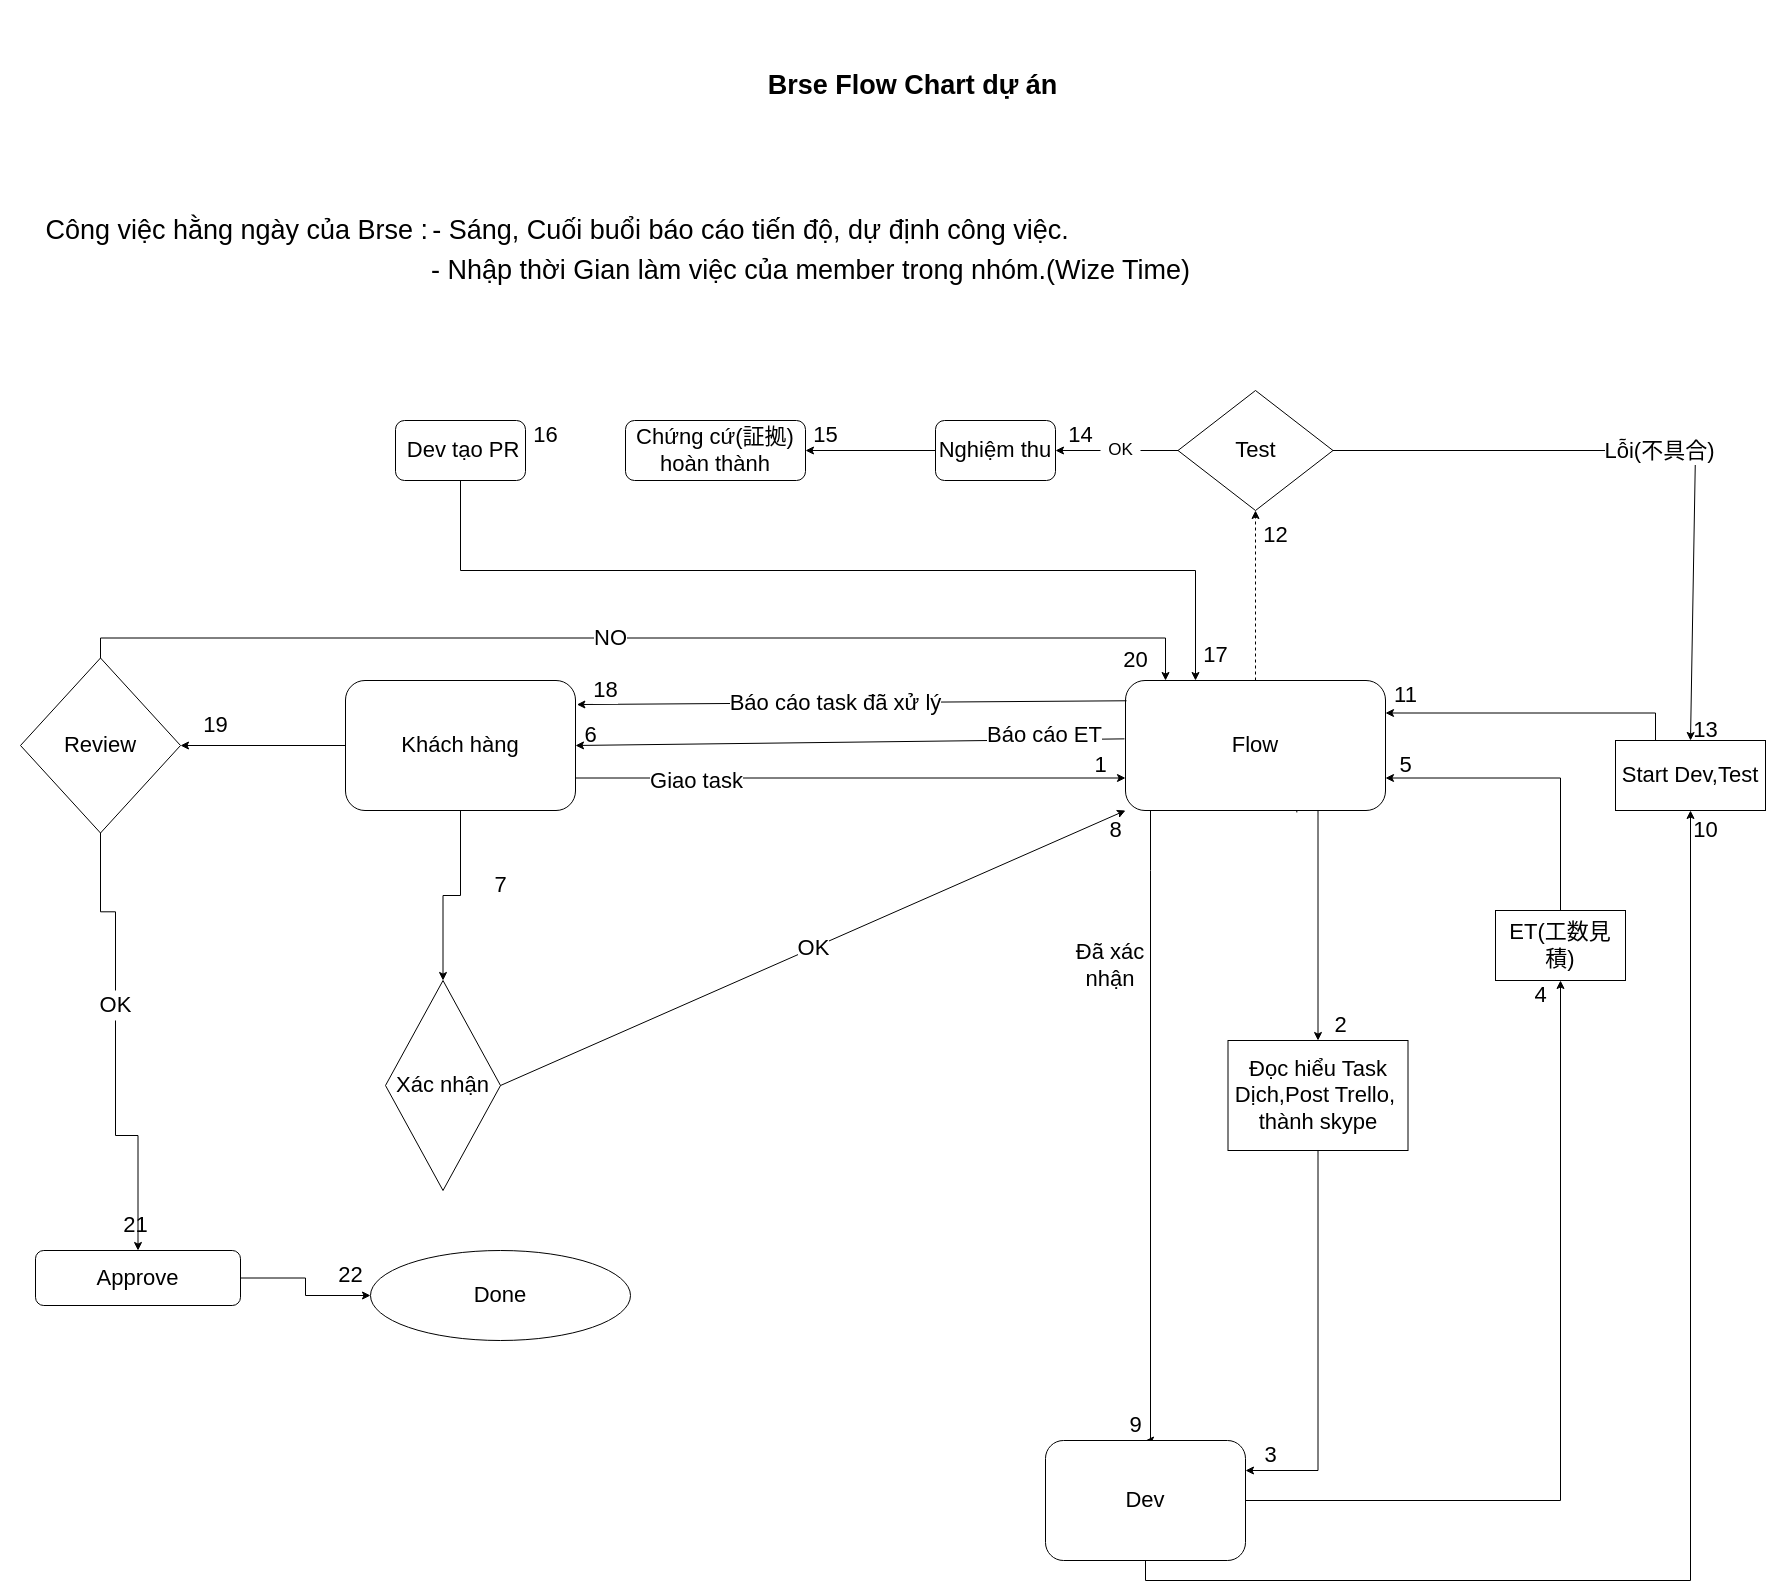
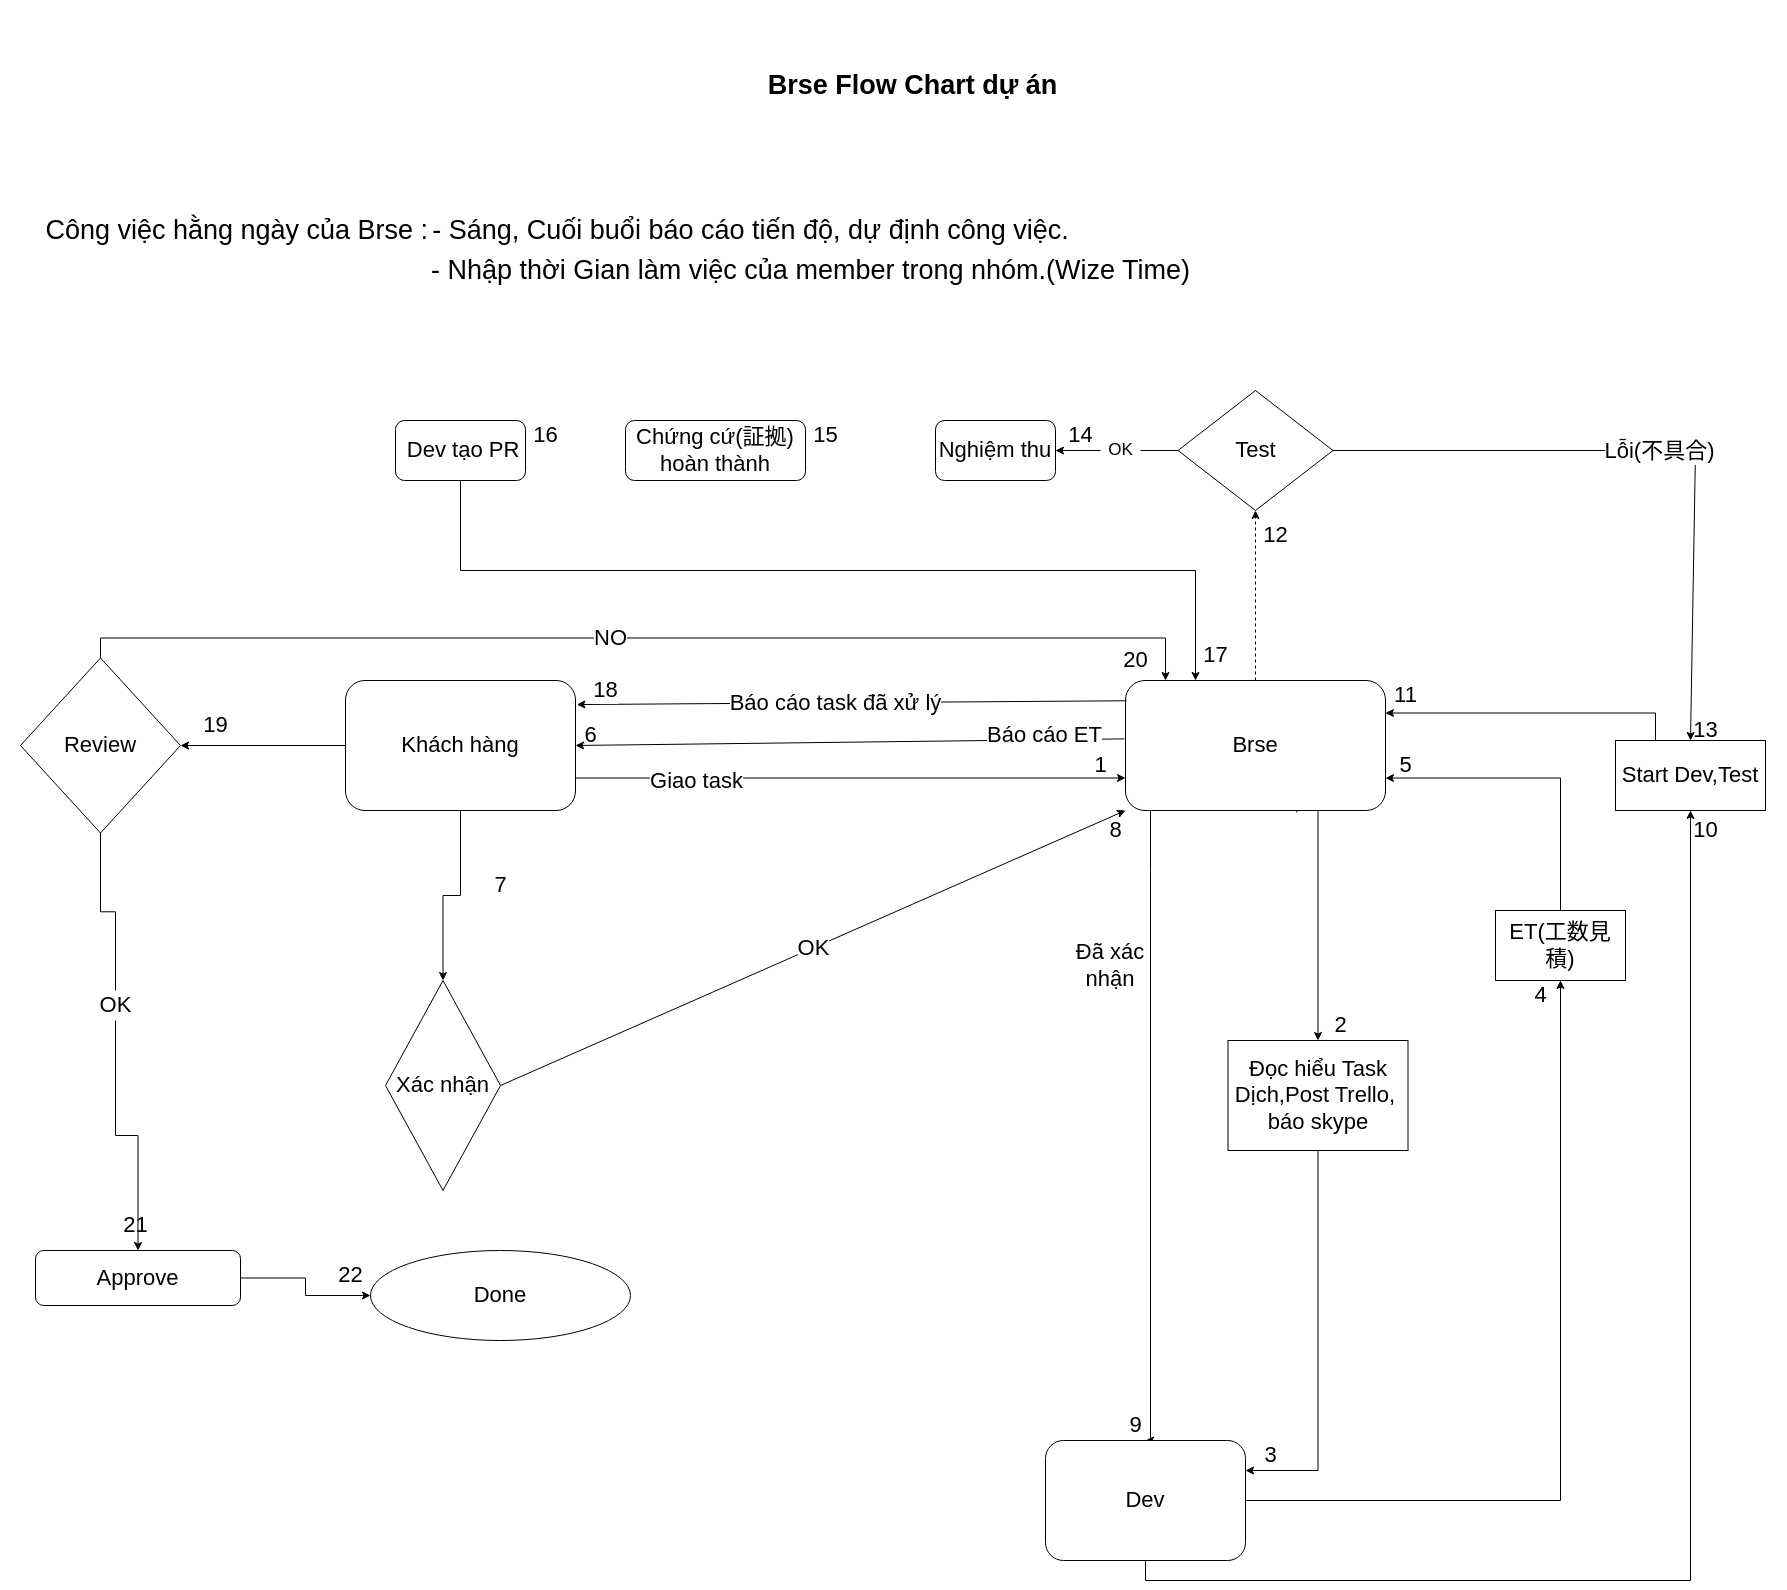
edge "Nghiệm thu" -> "Chứng cứ(証拠) hoàn thành": removed
node "Flow": label "Flow" -> "Brse"
node "Đọc hiểu TaskDịch,Post Trello, thành skype": label "Đọc hiểu TaskDịch,Post Trello, thành skype" -> "Đọc hiểu TaskDịch,Post Trello, báo skype"
